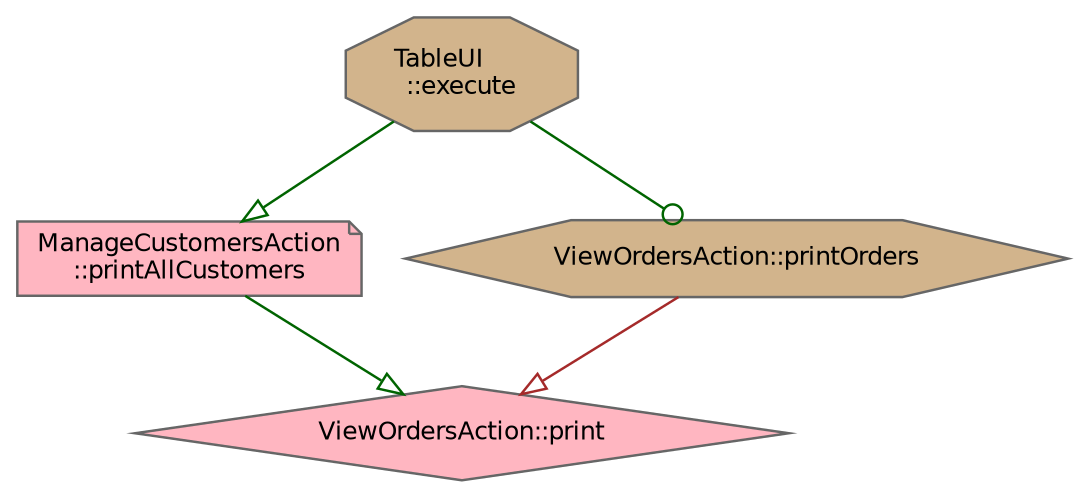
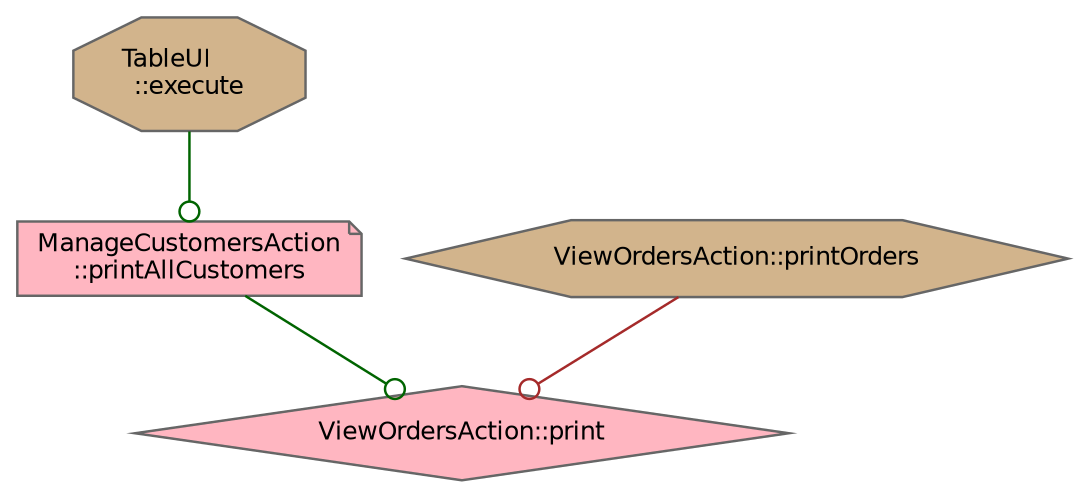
edge "TableUI ::execute" -> "ManageCustomersAction ::printAllCustomers": arrowhead onormal -> odot
edge "TableUI ::execute" -> "ViewOrdersAction::printOrders": removed
edge "ManageCustomersAction ::printAllCustomers" -> "ViewOrdersAction::print": arrowhead onormal -> odot
edge "ViewOrdersAction::printOrders" -> "ViewOrdersAction::print": arrowhead onormal -> odot
